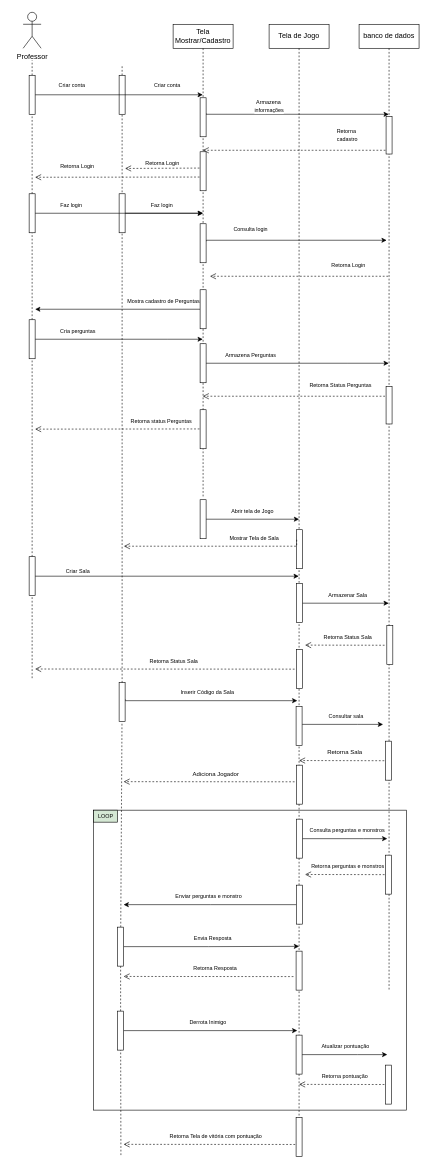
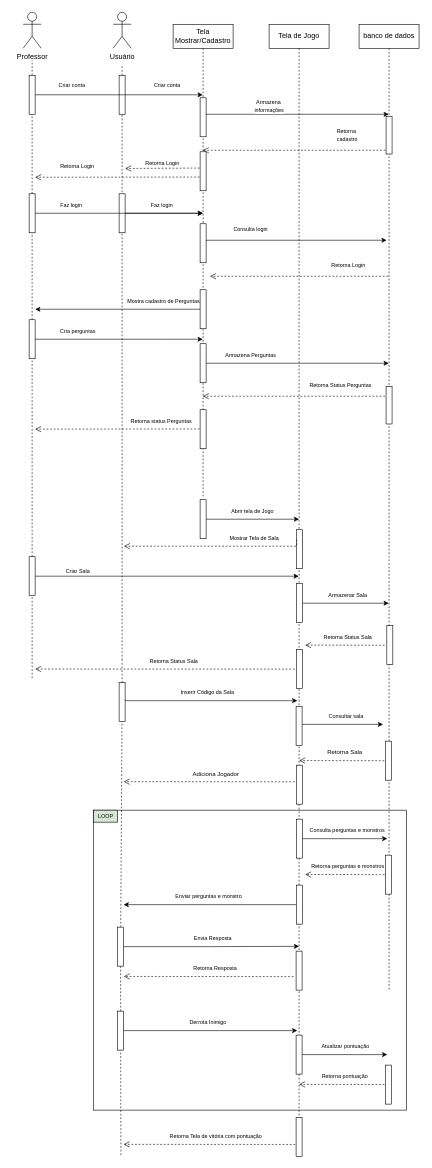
node "Usuário": added
